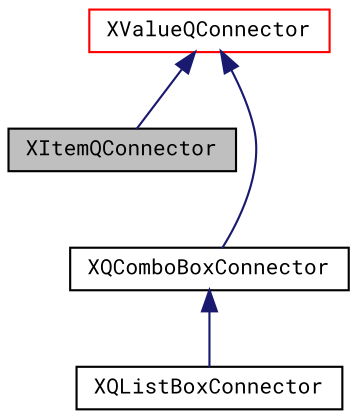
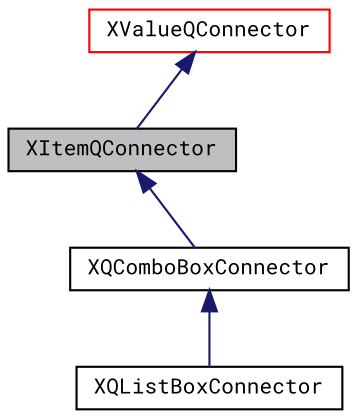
edge "XQComboBoxConnector" -> "XValueQConnector": now "XQComboBoxConnector" -> "XItemQConnector"
